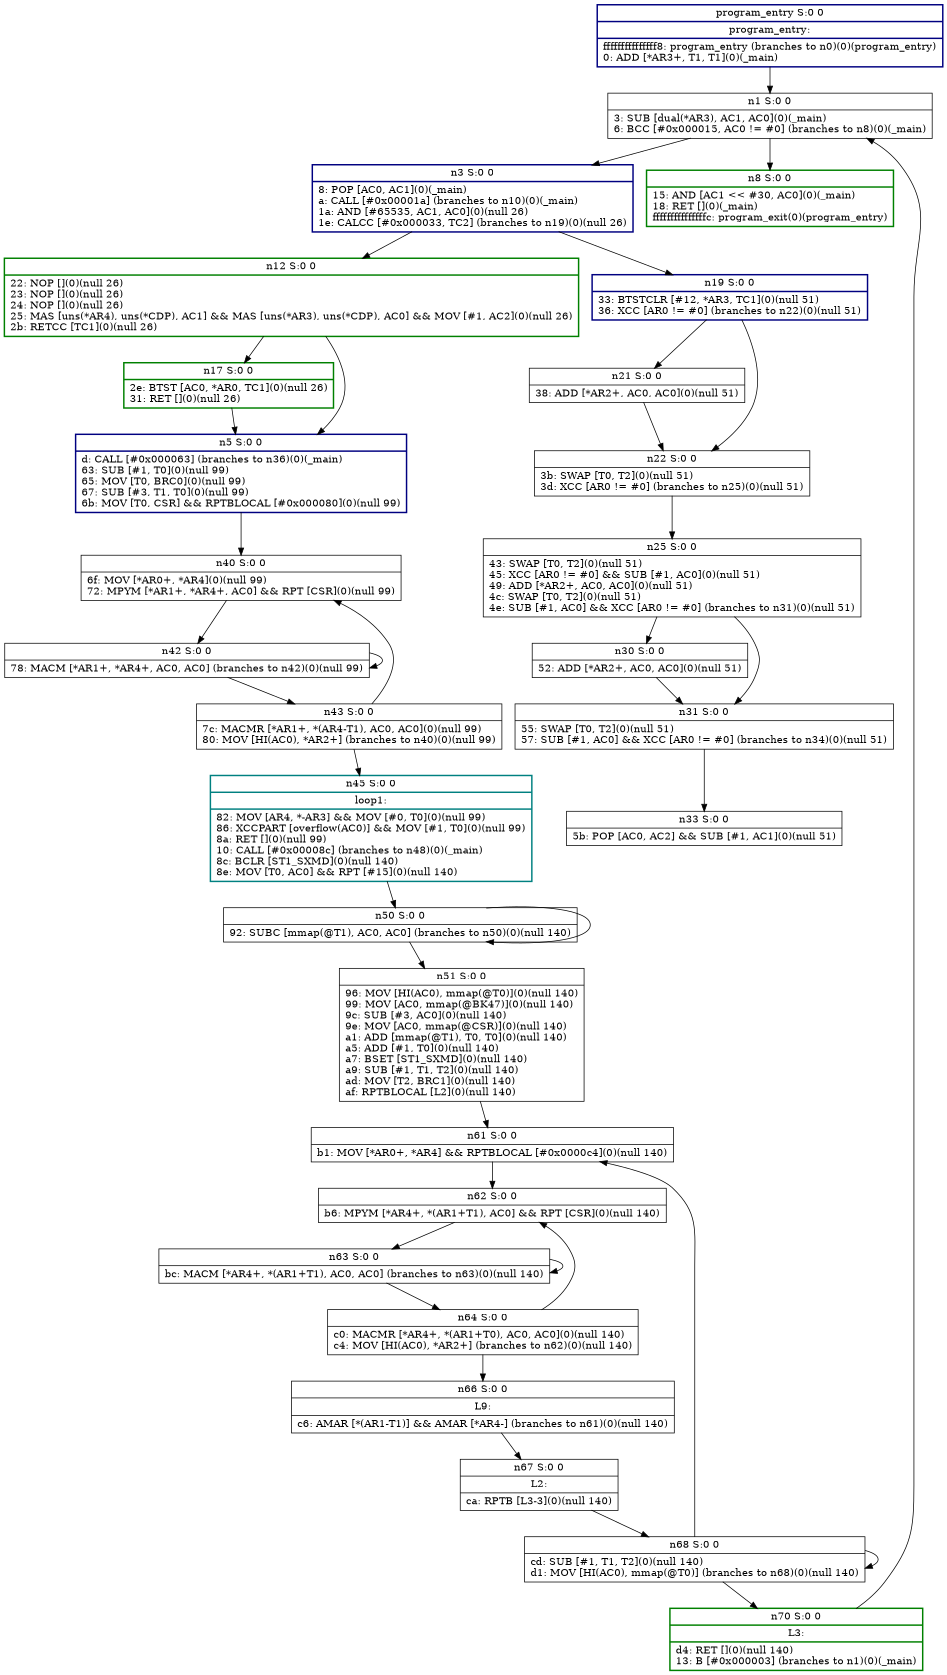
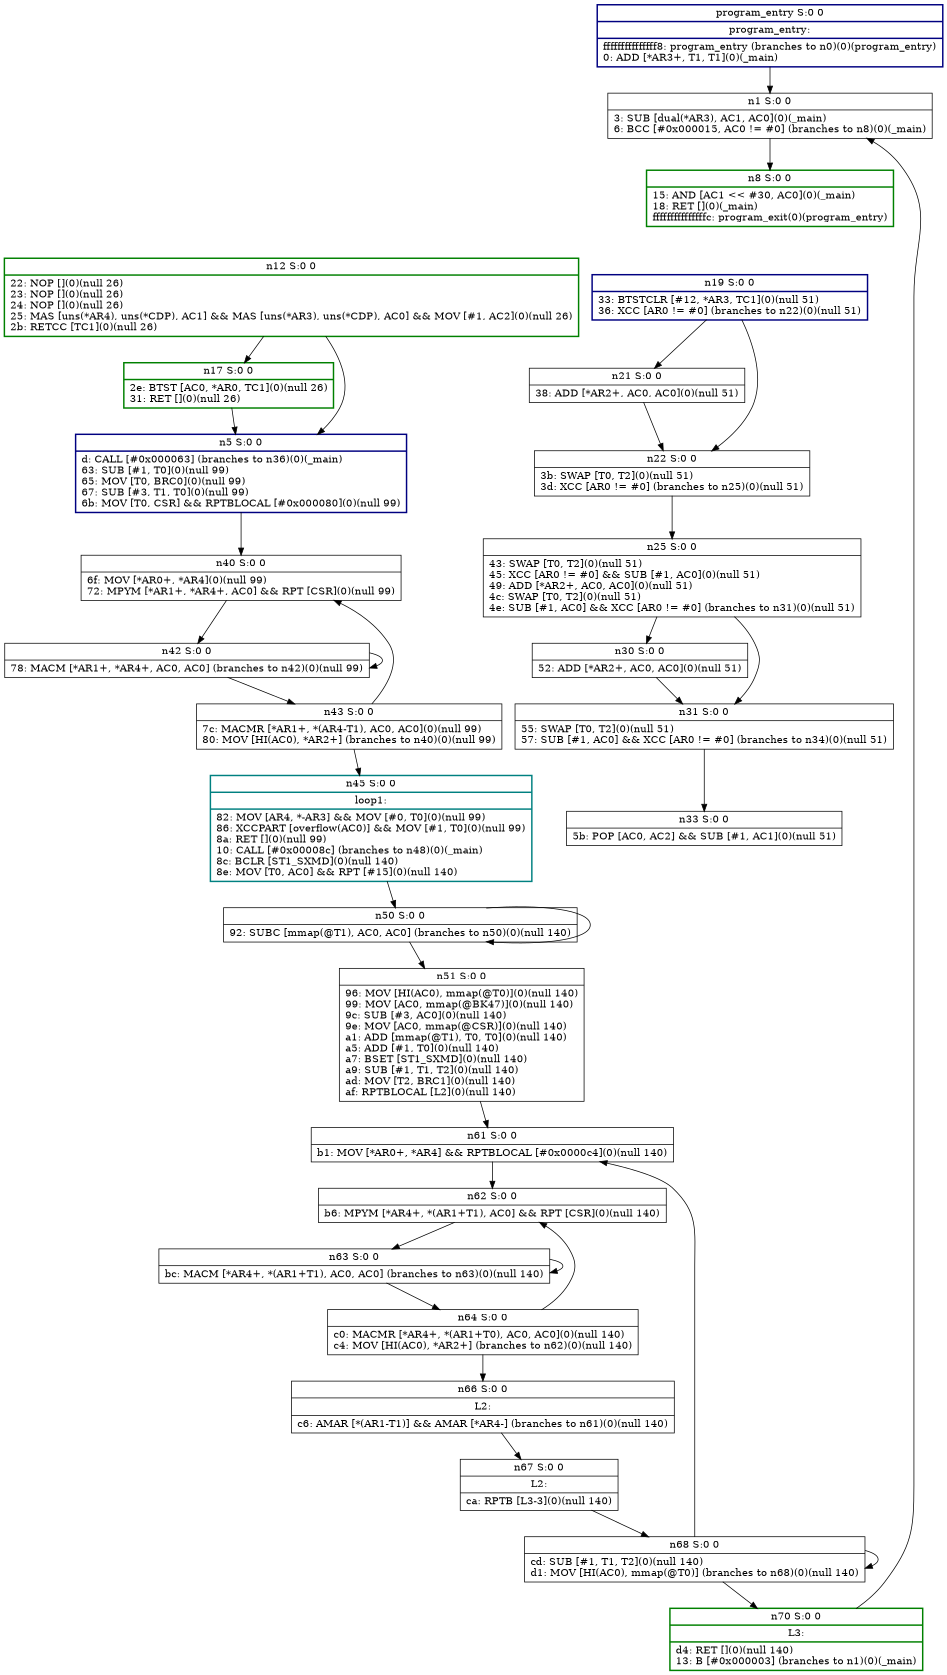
node "n3 S:0 0": removed
node "n66 S:0 0": text "L9:" -> "L2:"
